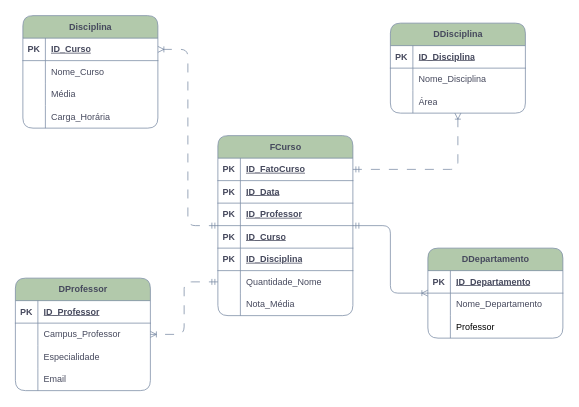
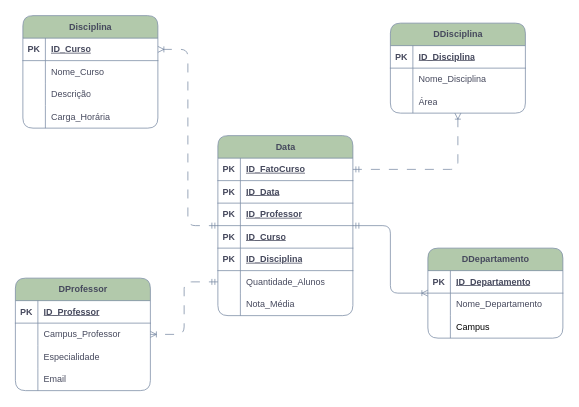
node "Média": label "Média" -> "Descrição"
node "FCurso": label "FCurso" -> "Data"
node "Quantidade_Nome": label "Quantidade_Nome" -> "Quantidade_Alunos"
node "Professor": label "Professor" -> "Campus"
